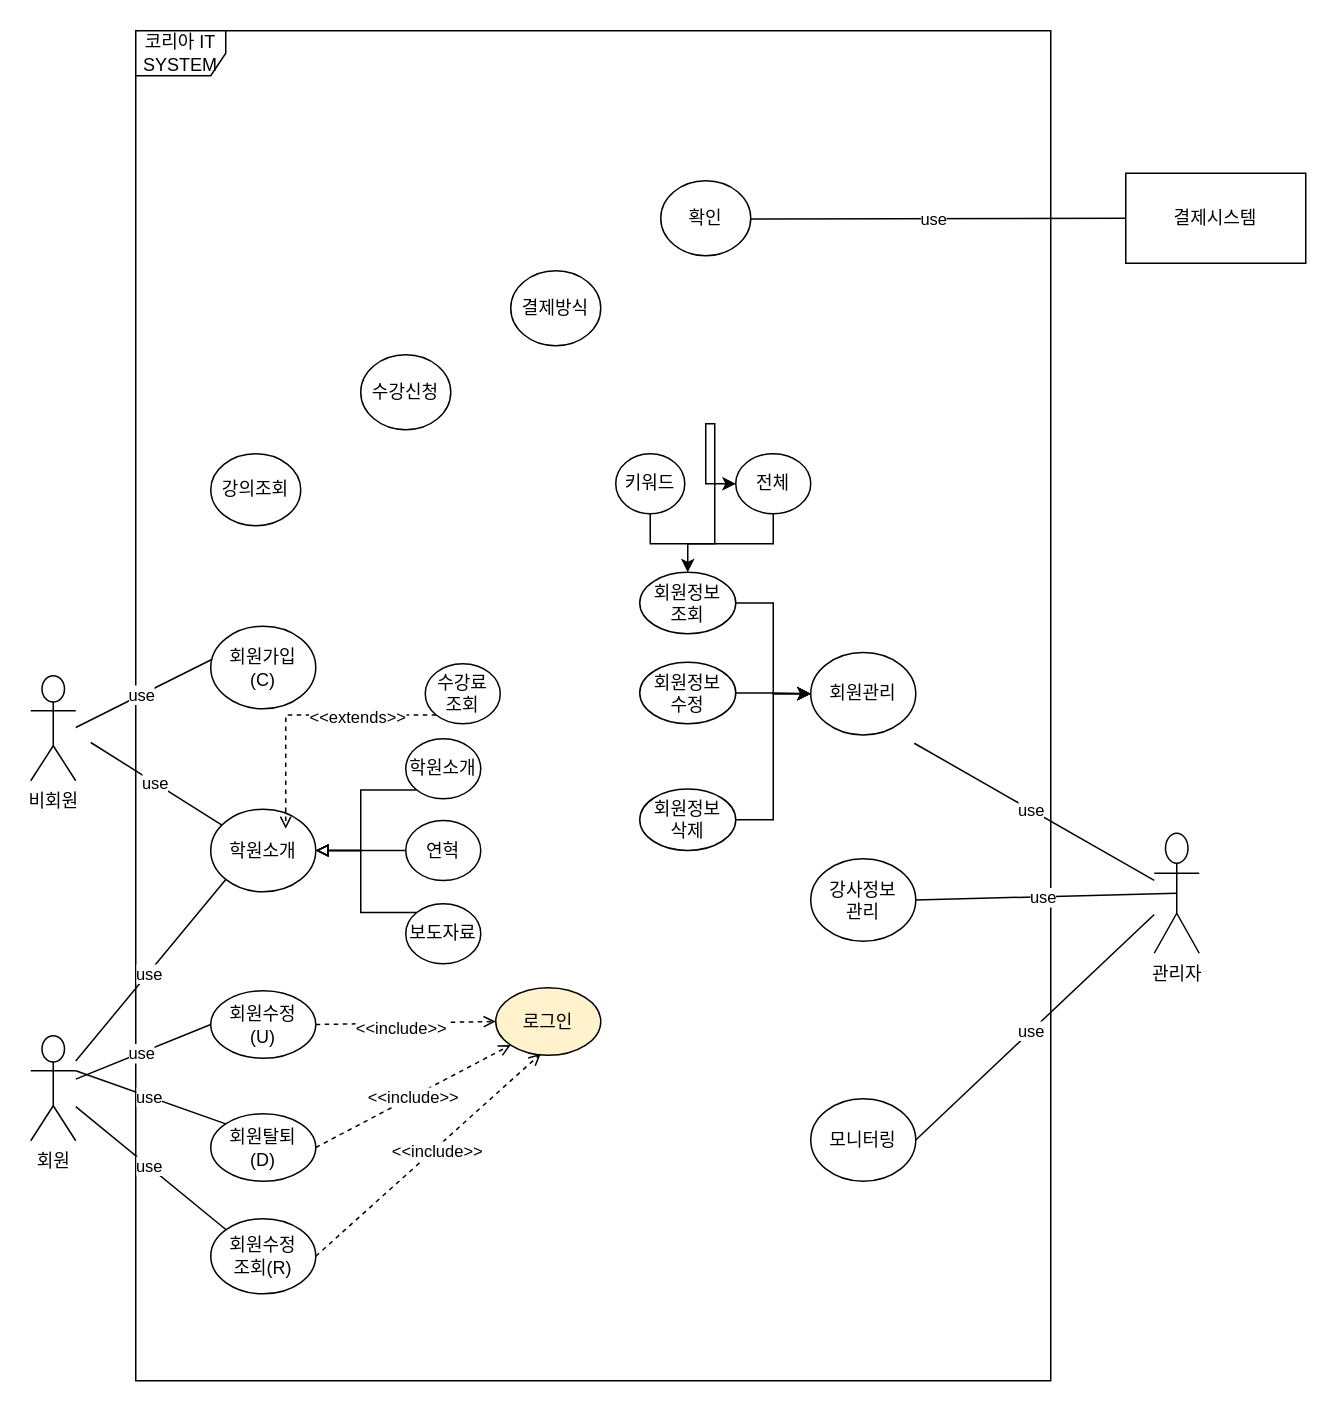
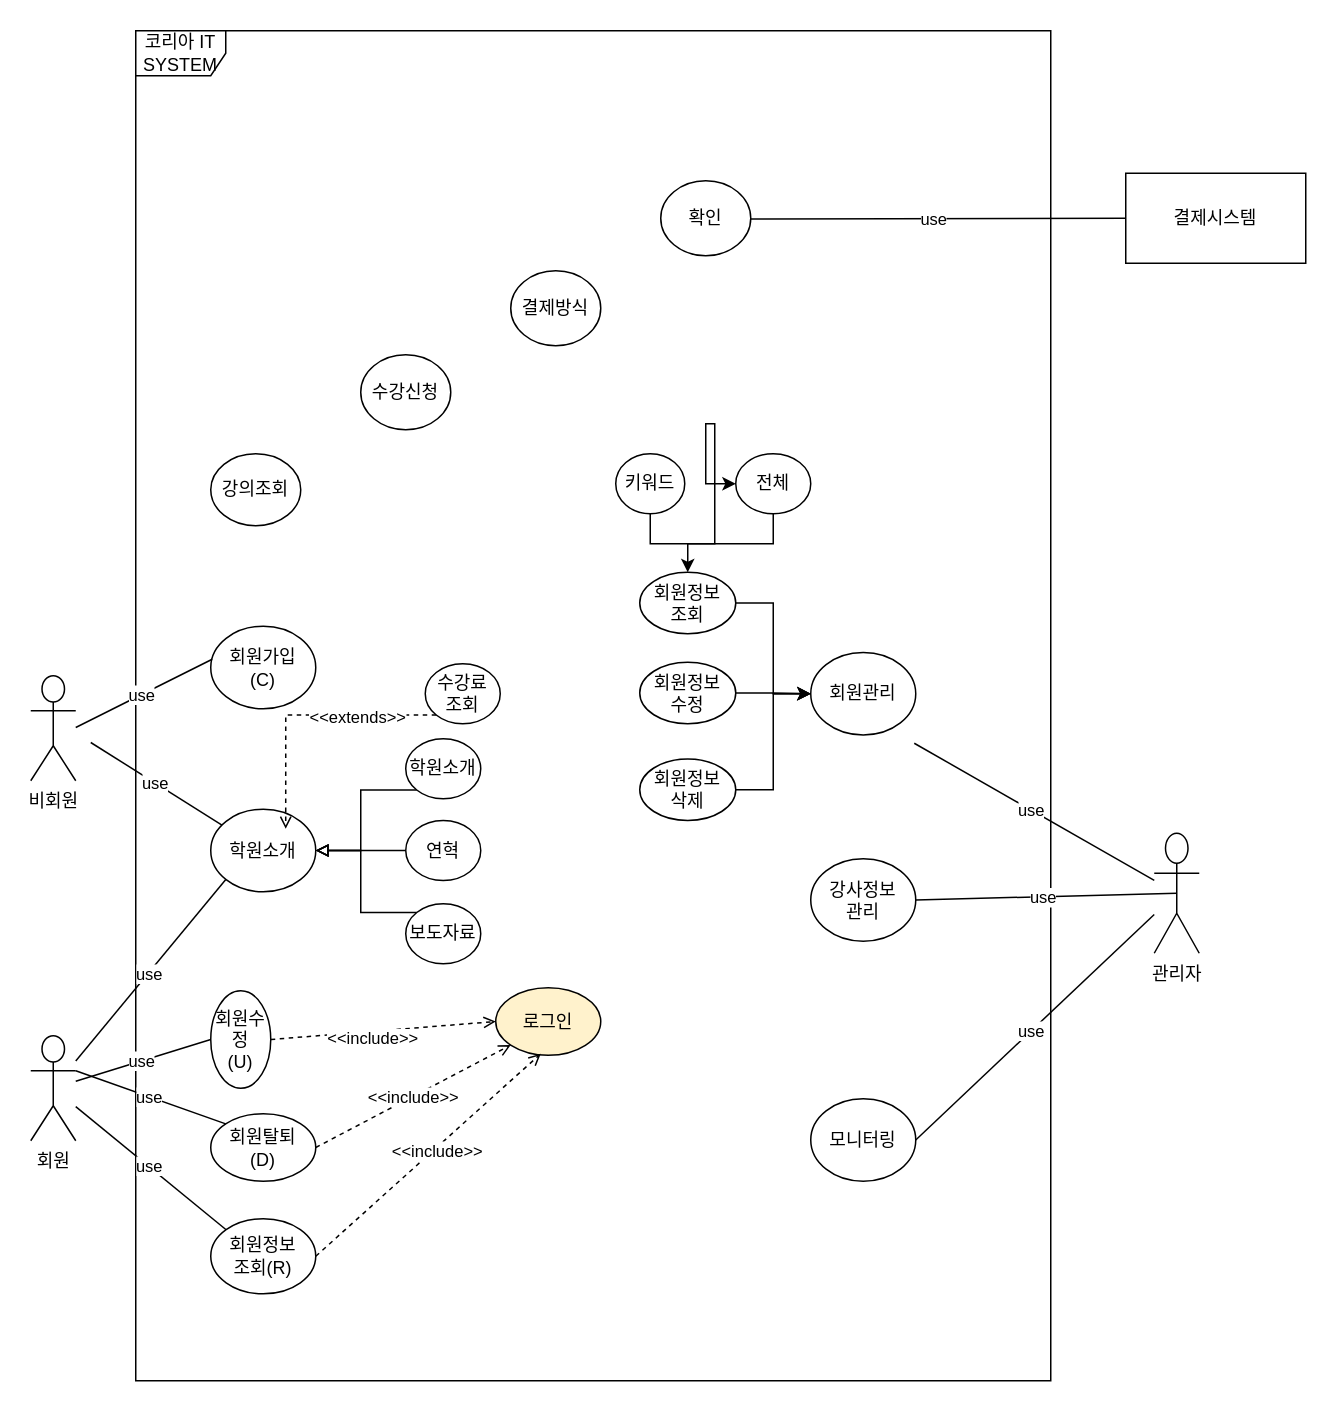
node "회원정보 삭제": moved (688, 820) -> (688, 790)
node "회원수정 (U)": size 105x68 -> 60x98
node "회원수정 조회(R)": label "회원수정 조회(R)" -> "회원정보 조회(R)"
